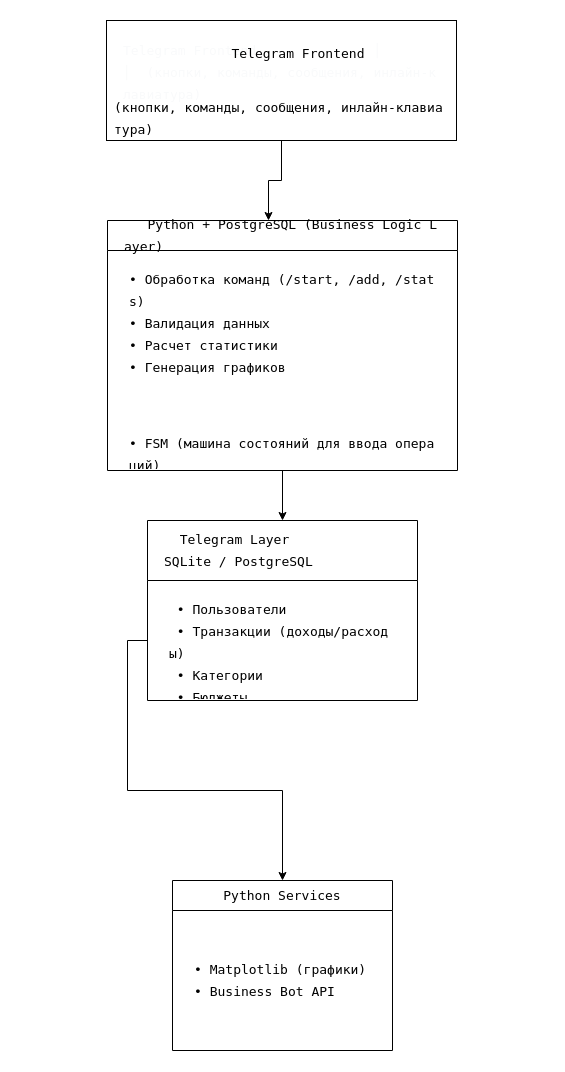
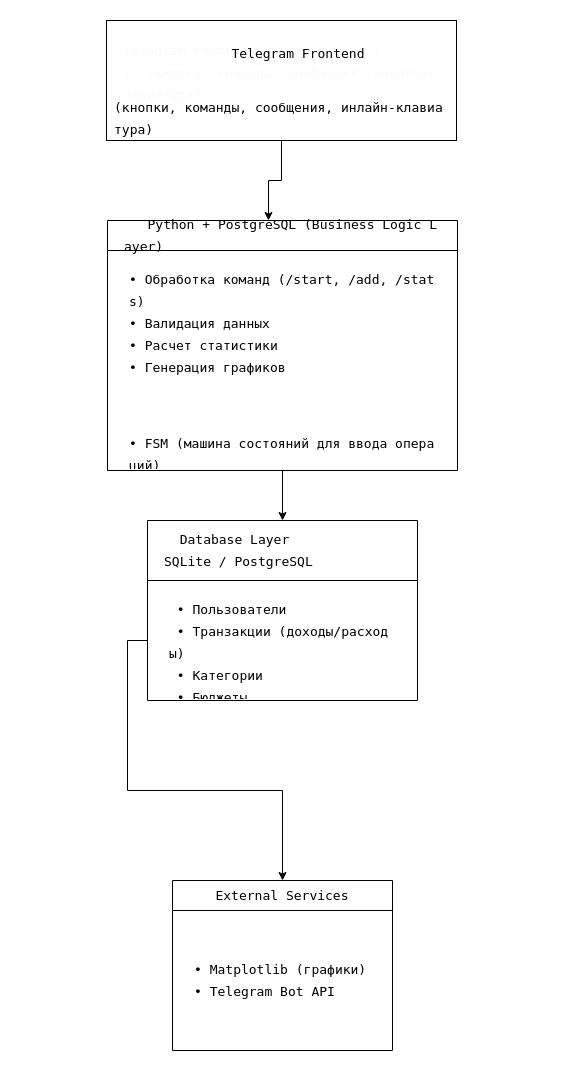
node "Telegram Layer SQLite / PostgreSQL": label "Telegram Layer SQLite / PostgreSQL" -> "Database Layer SQLite / PostgreSQL"
node "Python Services": label "Python Services" -> "External Services"
node "• Matplotlib (графики) • Business Bot API": label "• Matplotlib (графики) • Business Bot API" -> "• Matplotlib (графики) • Telegram Bot API"
